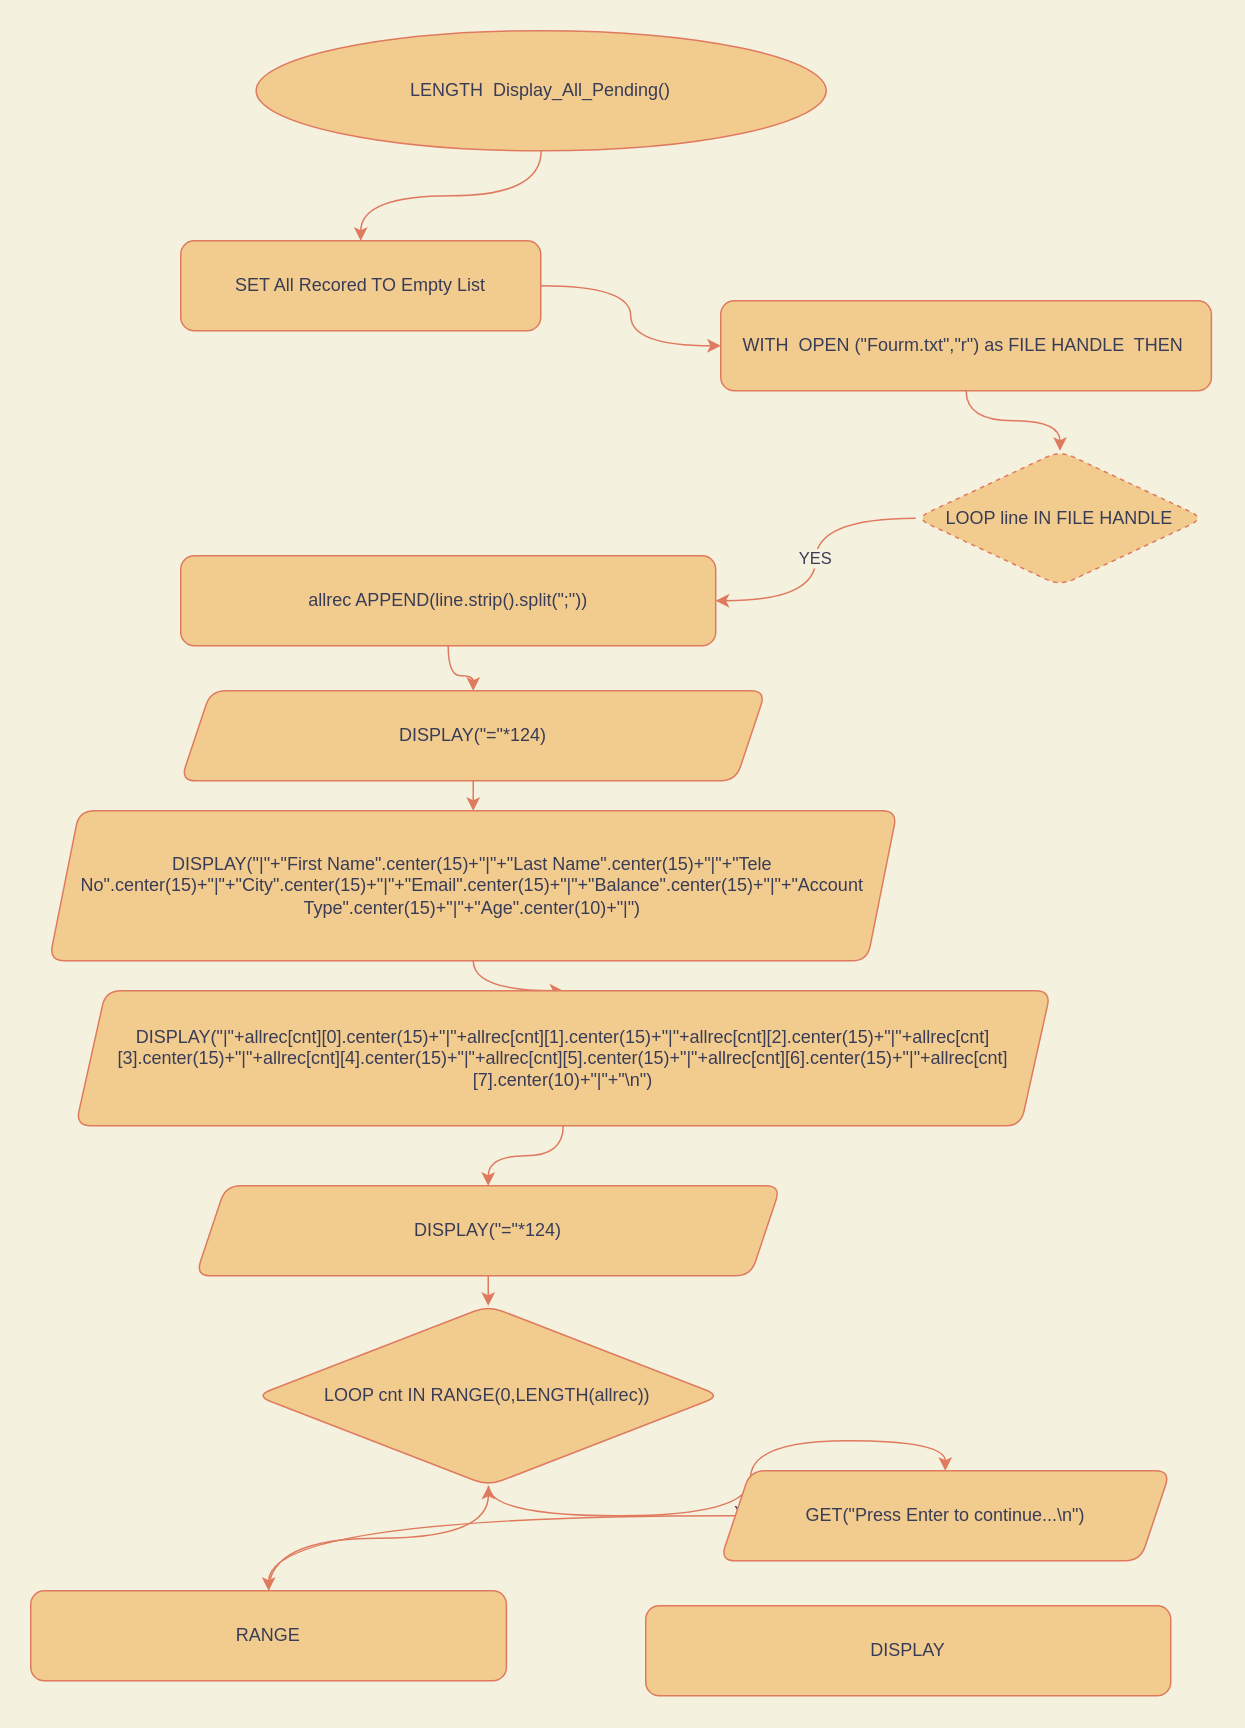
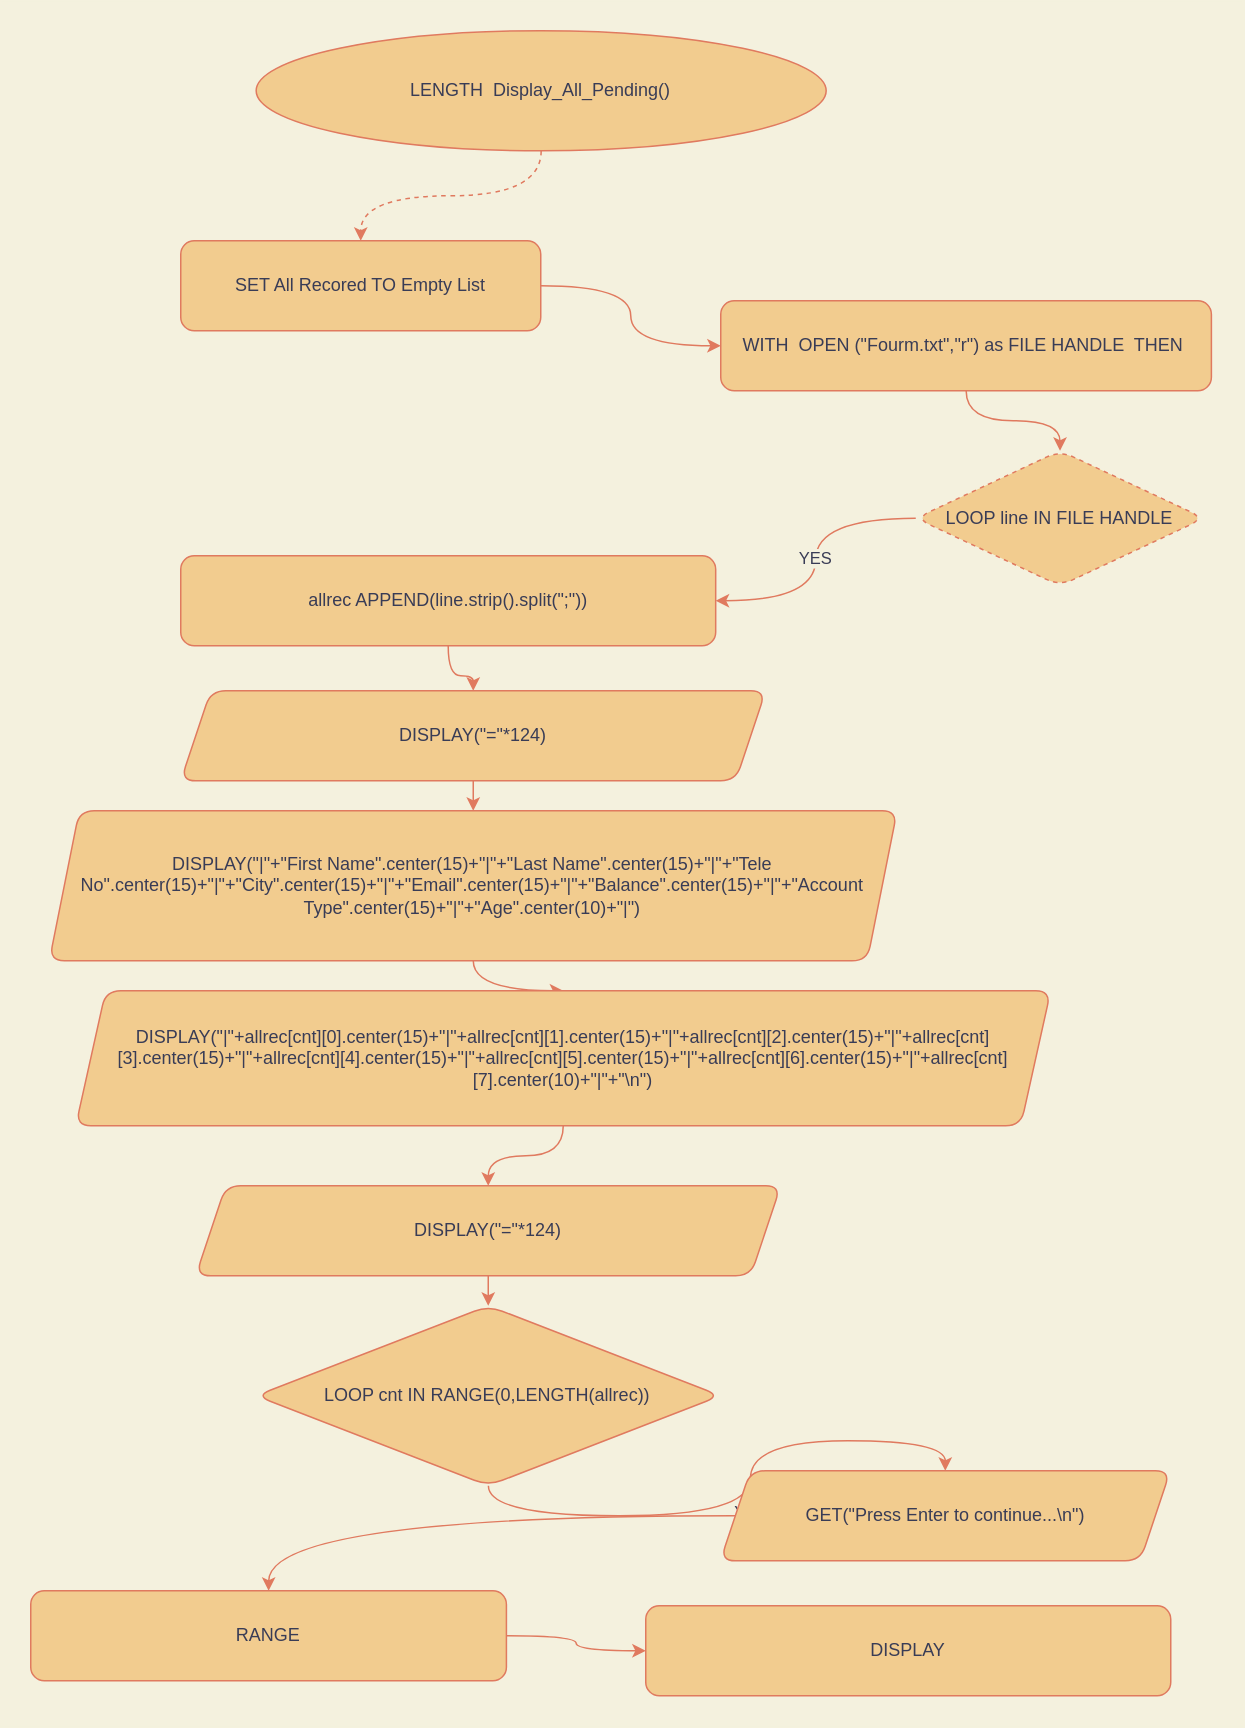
edge "LENGTH Display_All_Pending()" -> "SET All Recored TO Empty List": style solid -> dashed
edge "RANGE" -> "LOOP cnt IN RANGE(0,LENGTH(allrec))": now "RANGE" -> "DISPLAY"
